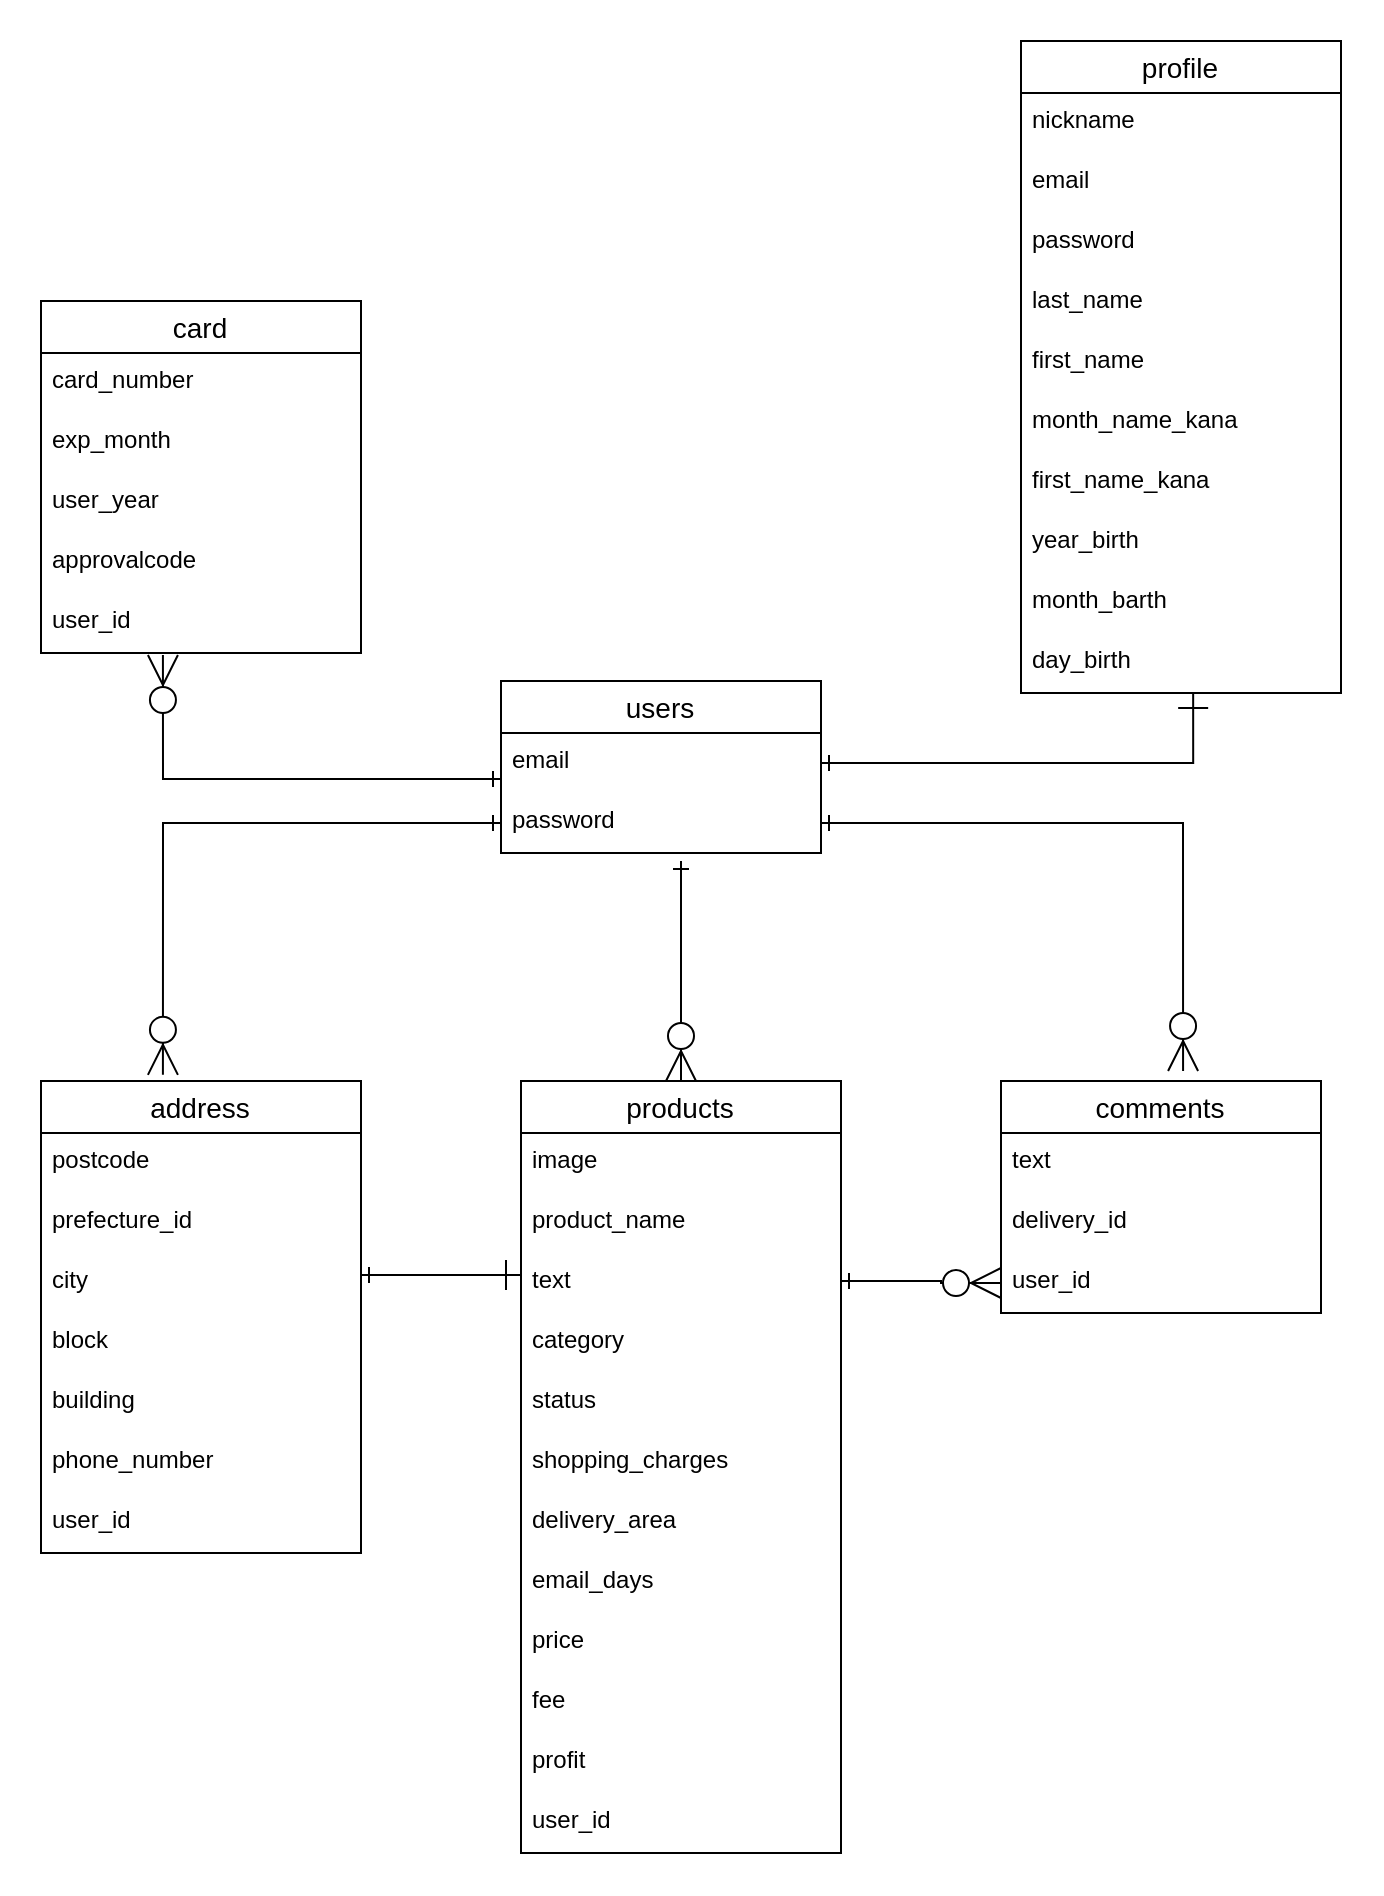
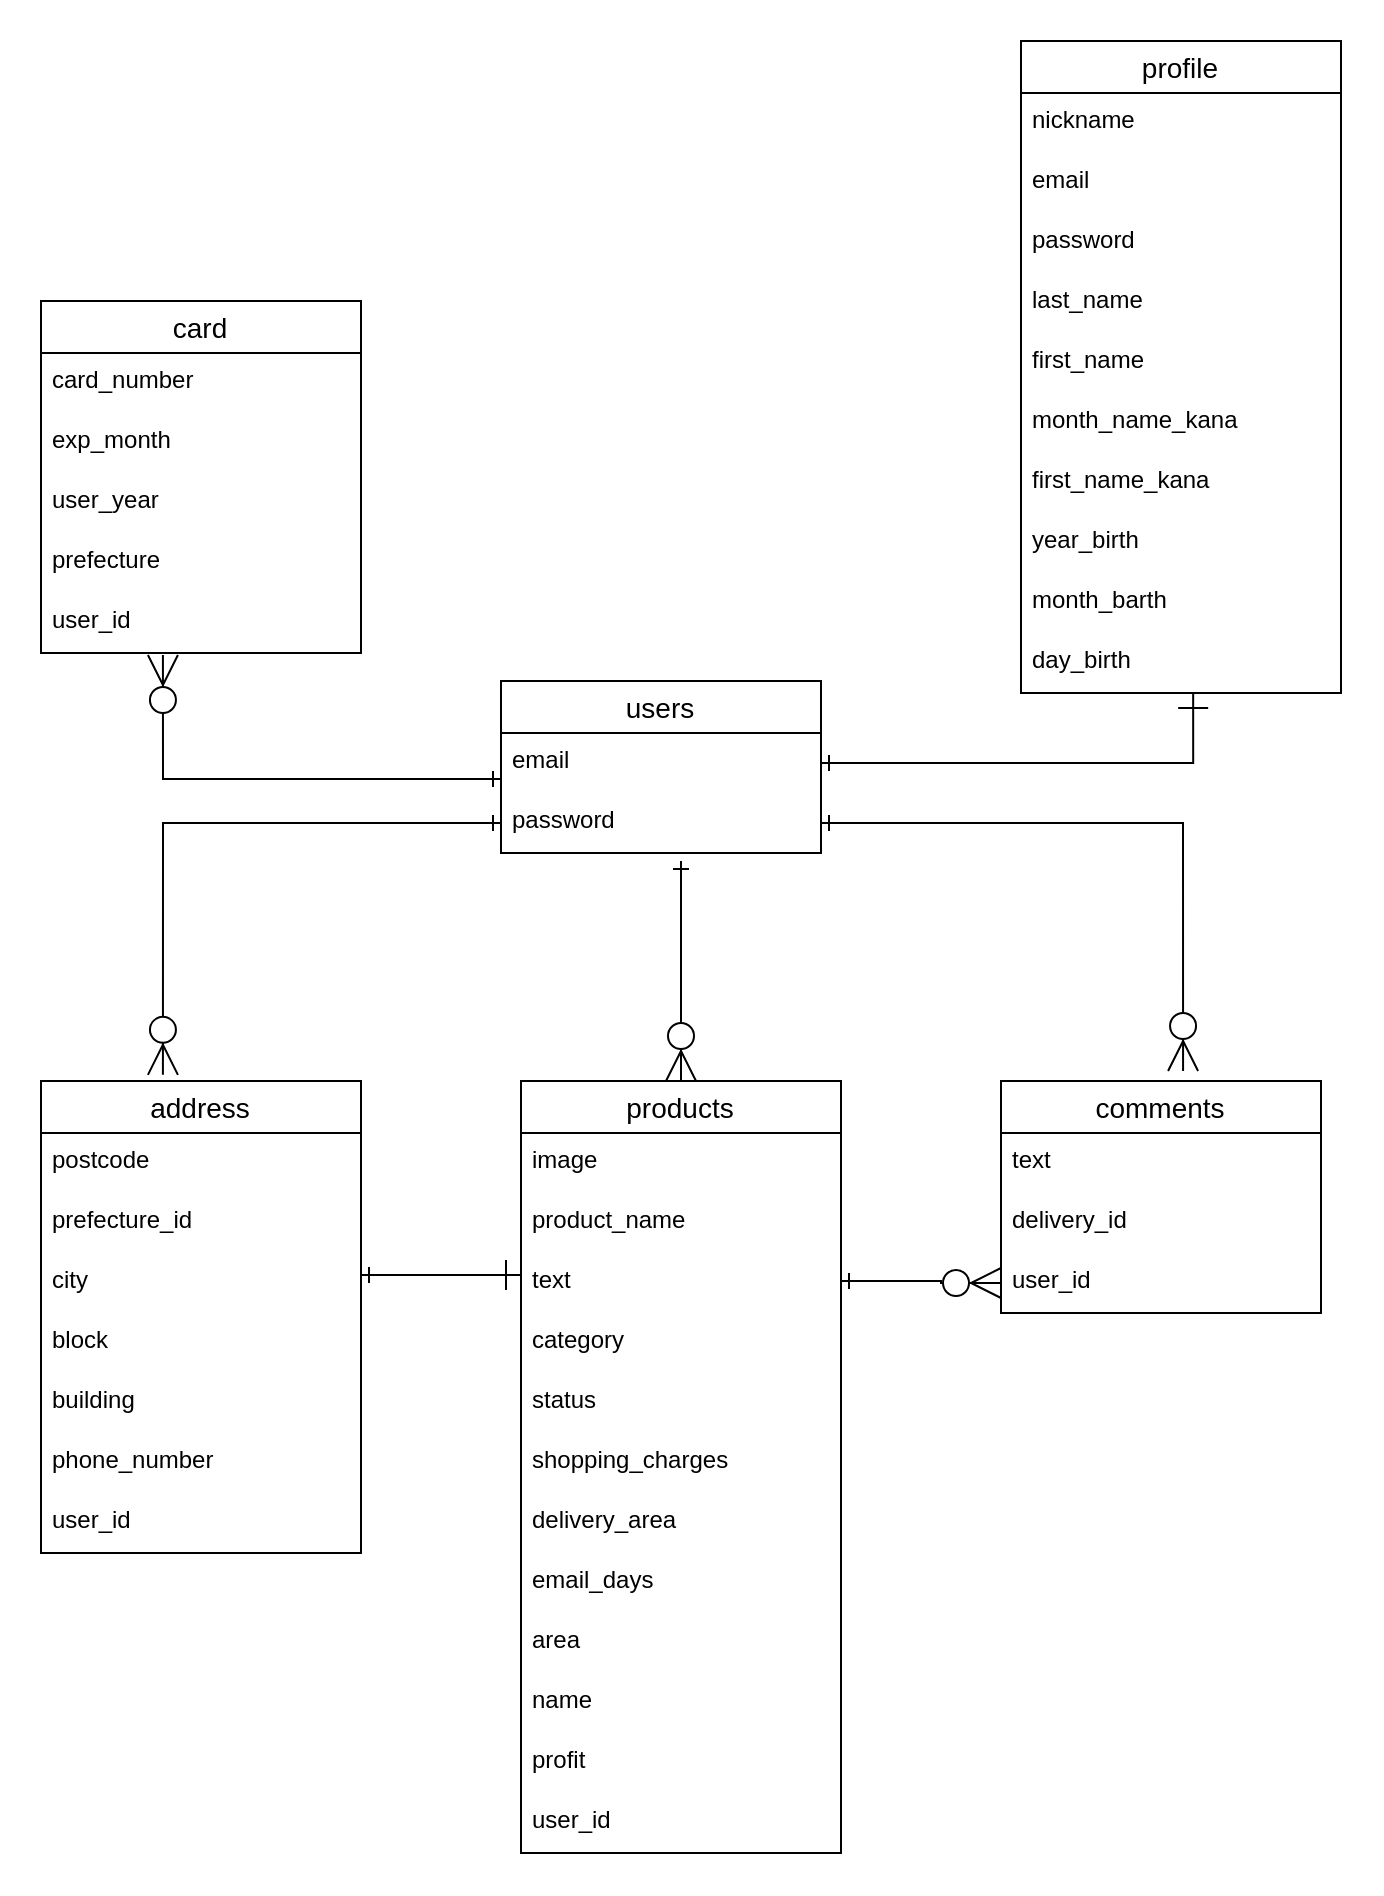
node "approvalcode": label "approvalcode" -> "prefecture"
node "price": label "price" -> "area"
node "fee": label "fee" -> "name"
